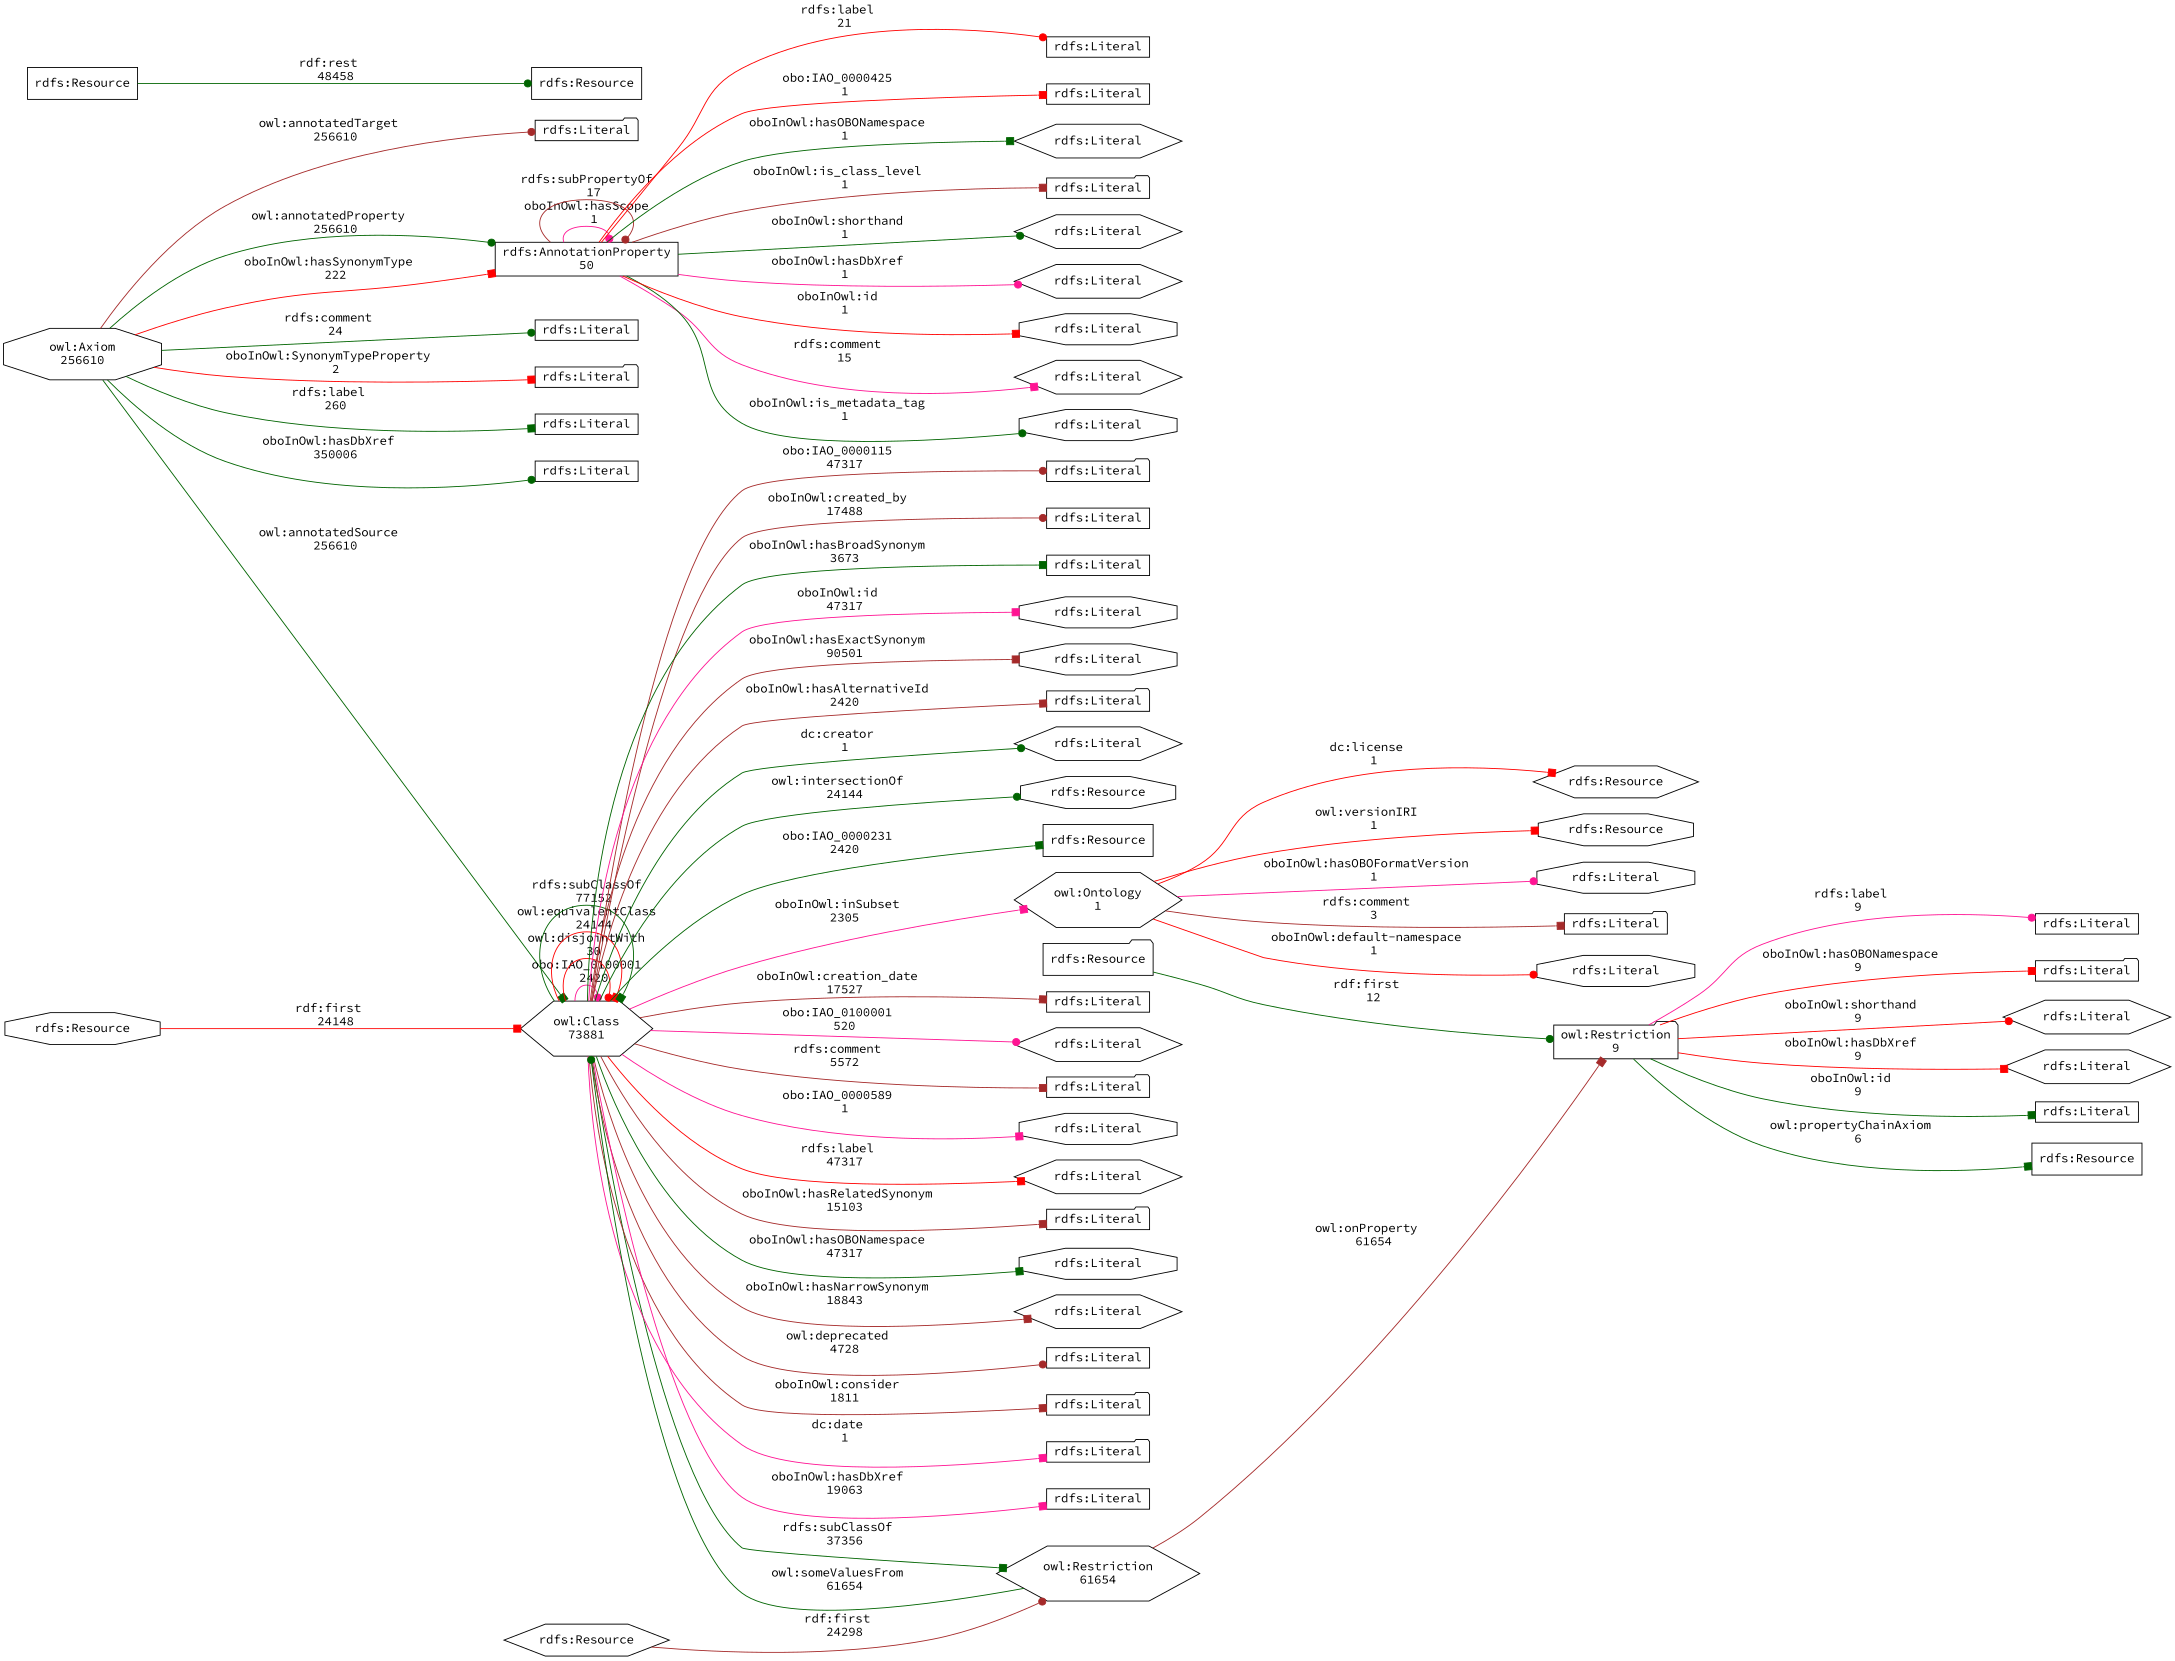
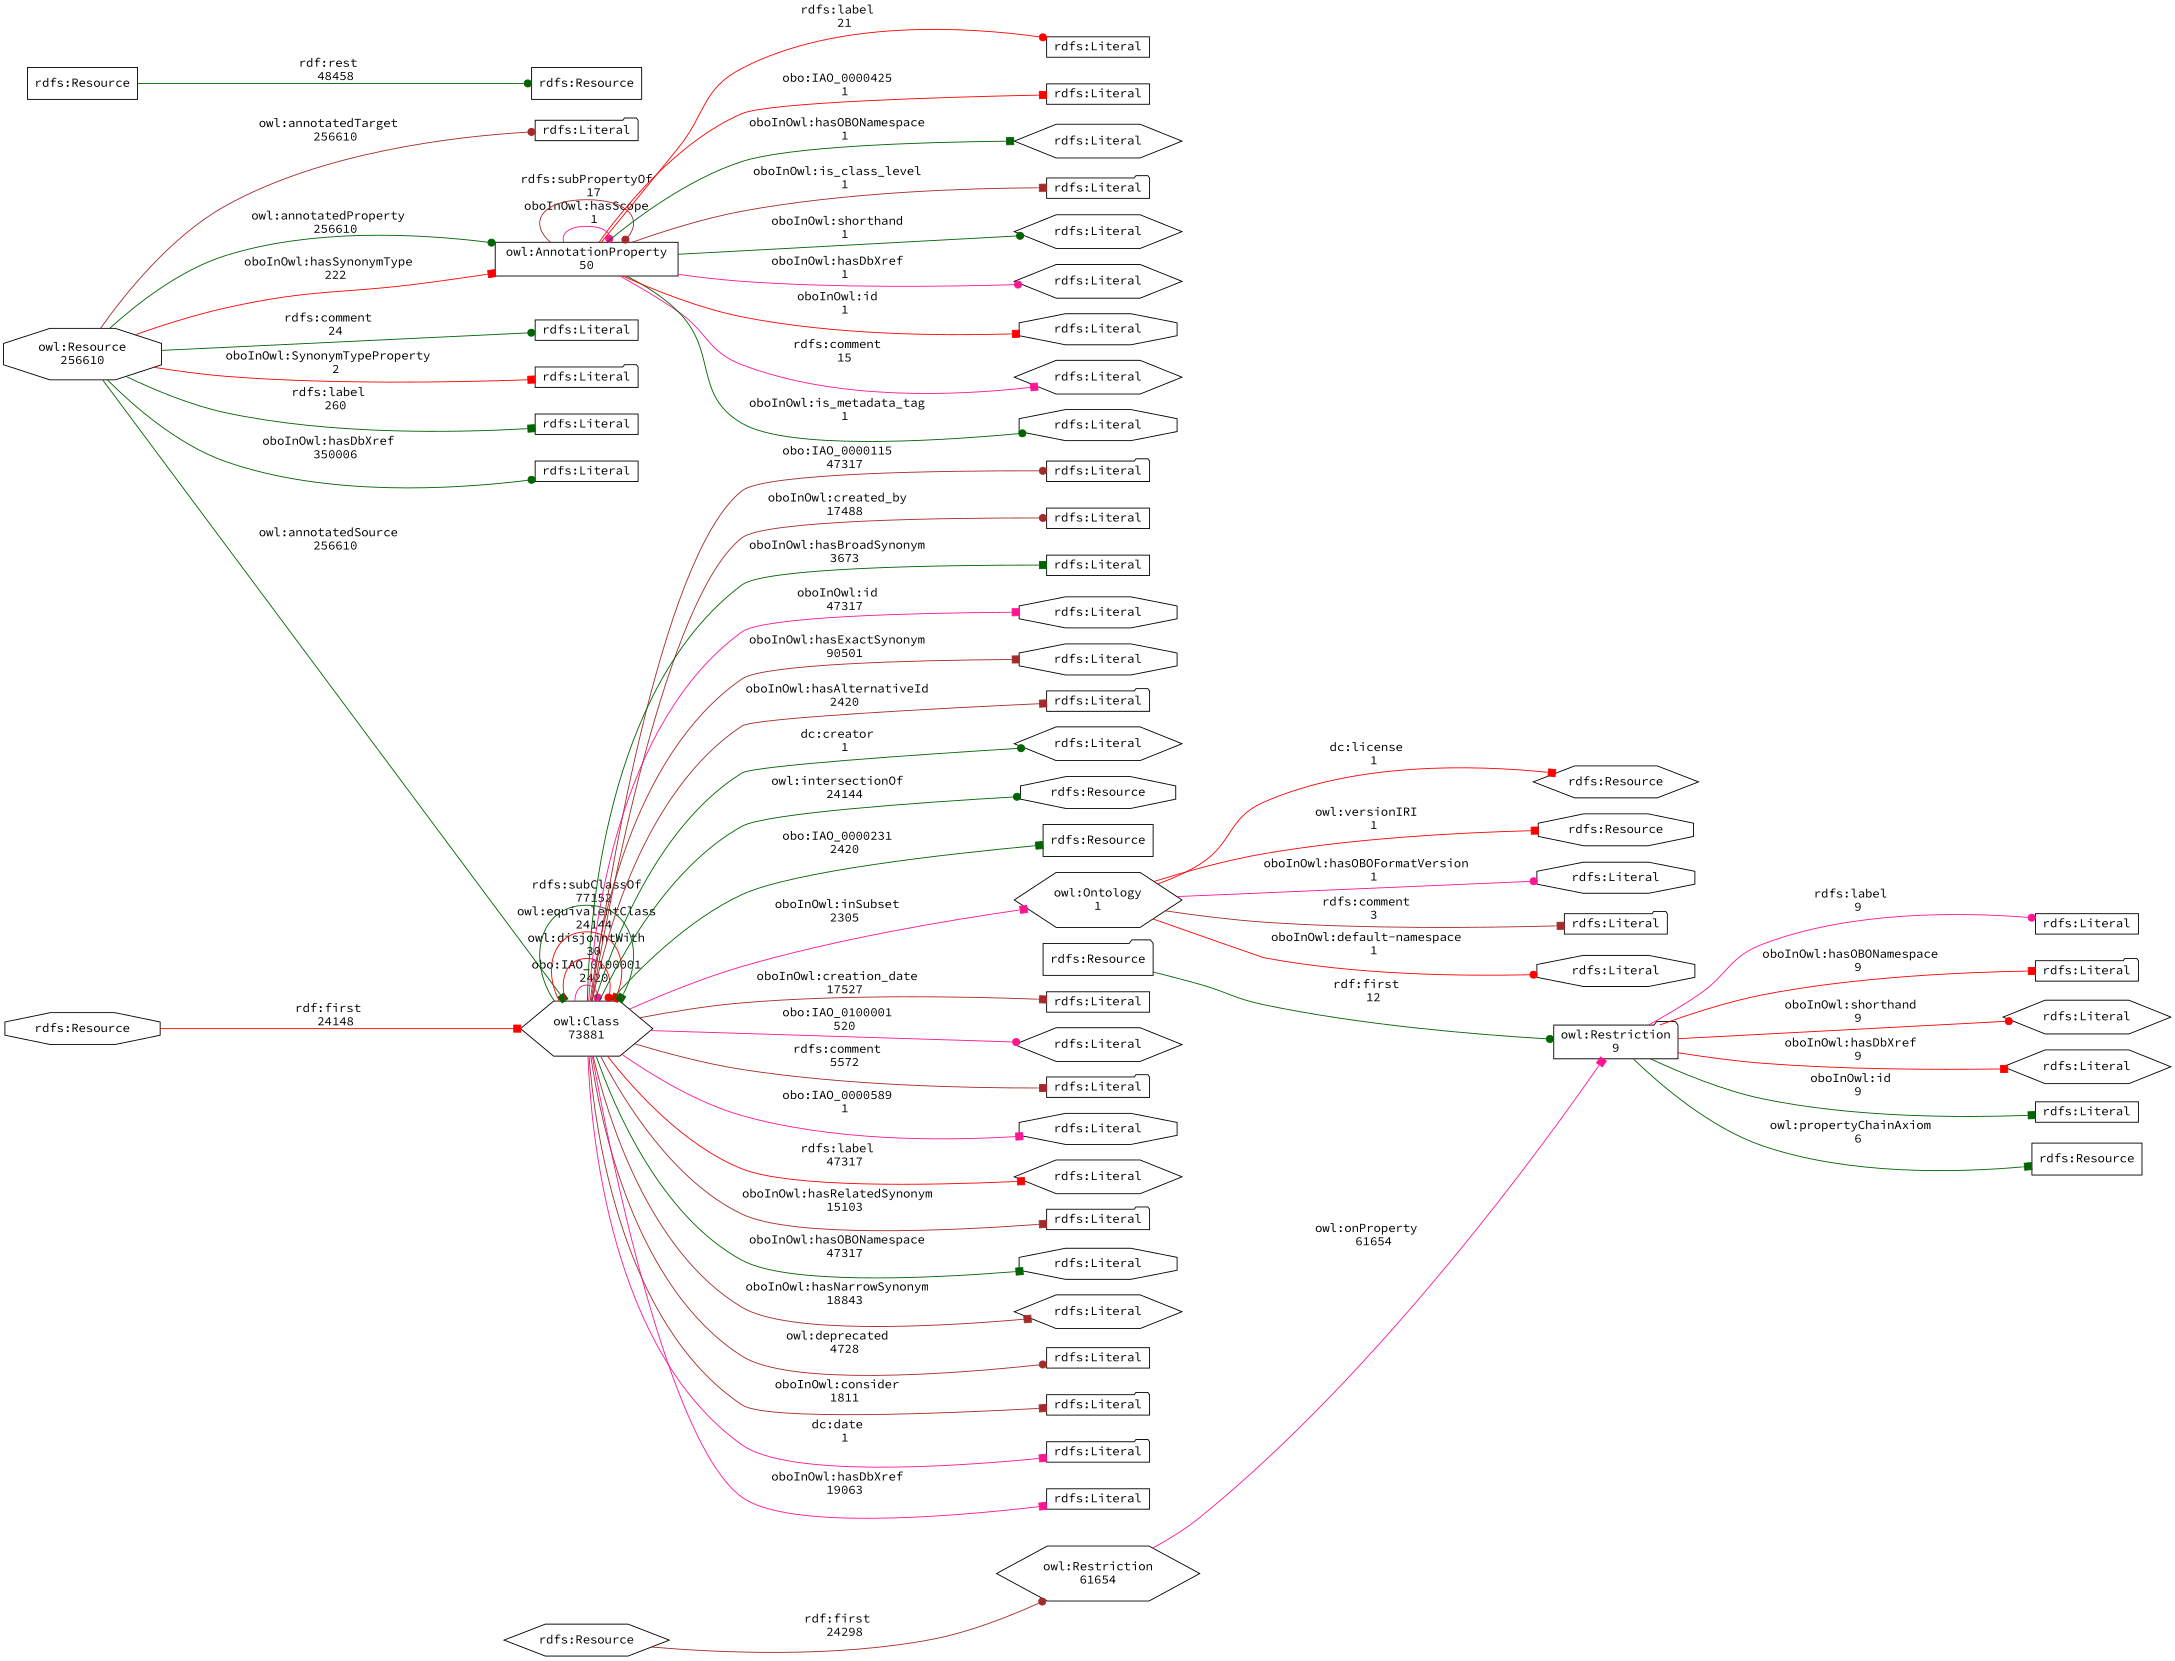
node "rdfs:AnnotationProperty 50": label "rdfs:AnnotationProperty 50" -> "owl:AnnotationProperty 50"
node "owl:Axiom 256610": label "owl:Axiom 256610" -> "owl:Resource 256610"
edge "owl:Restriction 61654" -> "owl:Restriction 9": color brown -> deeppink
edge "owl:Class 73881" -> "owl:Restriction 61654": removed, label "rdfs:subClassOf 37356"
edge "owl:Restriction 61654" -> "owl:Class 73881": removed, label "owl:someValuesFrom 61654"
